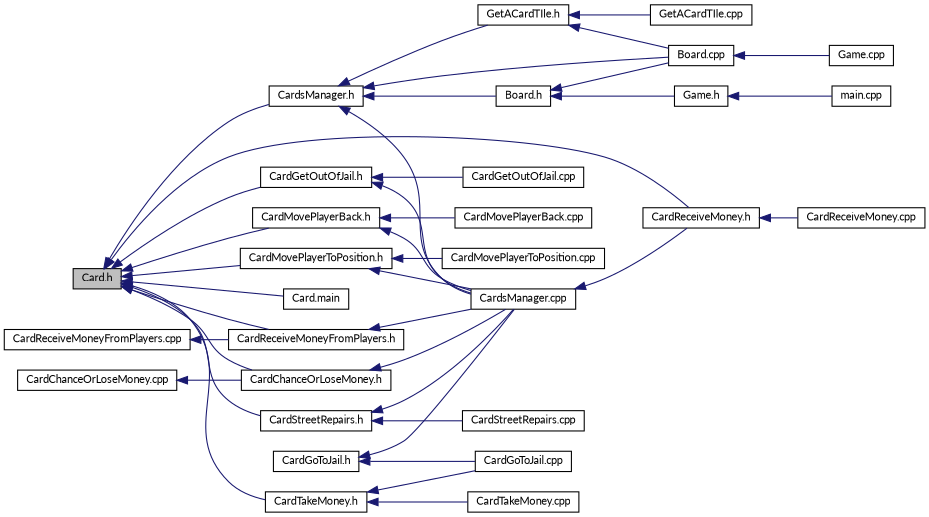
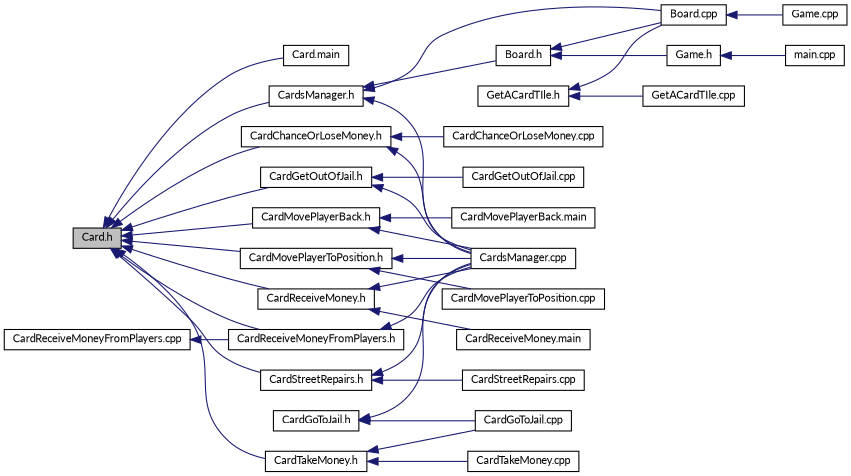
edge "GetACardTIle.h" -> "CardsManager.h": removed
node "CardMovePlayerBack.cpp": label "CardMovePlayerBack.cpp" -> "CardMovePlayerBack.main"
node "CardReceiveMoney.cpp": label "CardReceiveMoney.cpp" -> "CardReceiveMoney.main"
edge "CardReceiveMoney.h" -> "CardsManager.cpp": reversed
edge "CardChanceOrLoseMoney.h" -> "CardChanceOrLoseMoney.cpp": reversed
